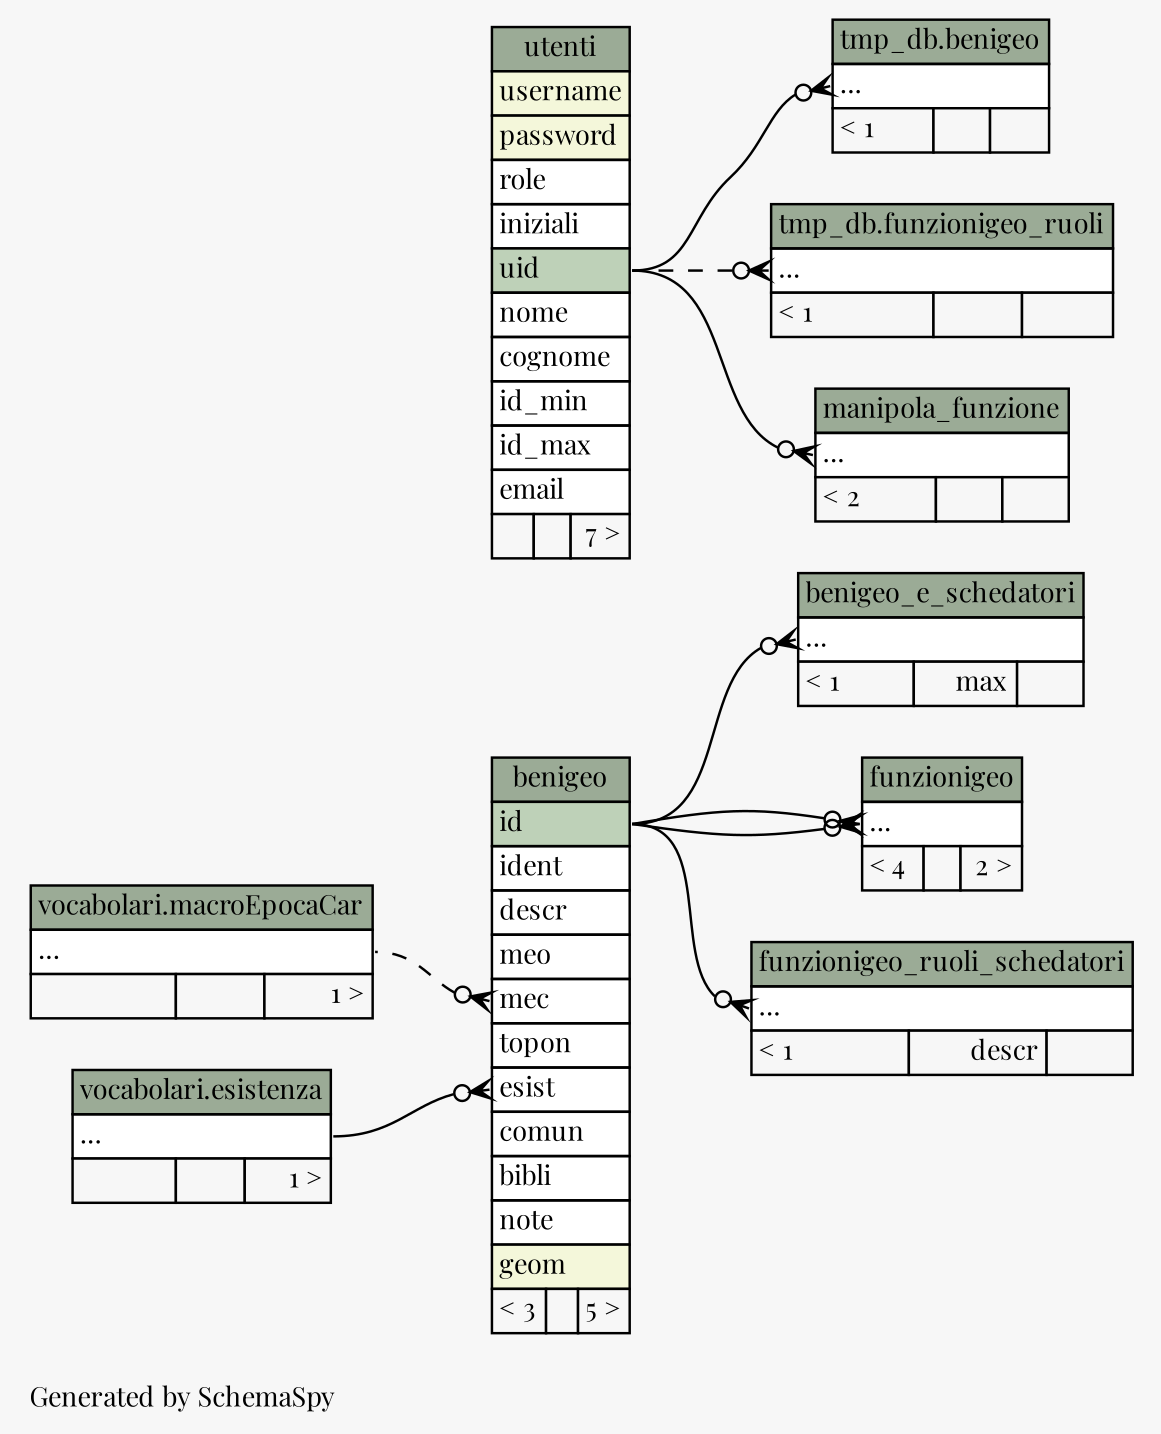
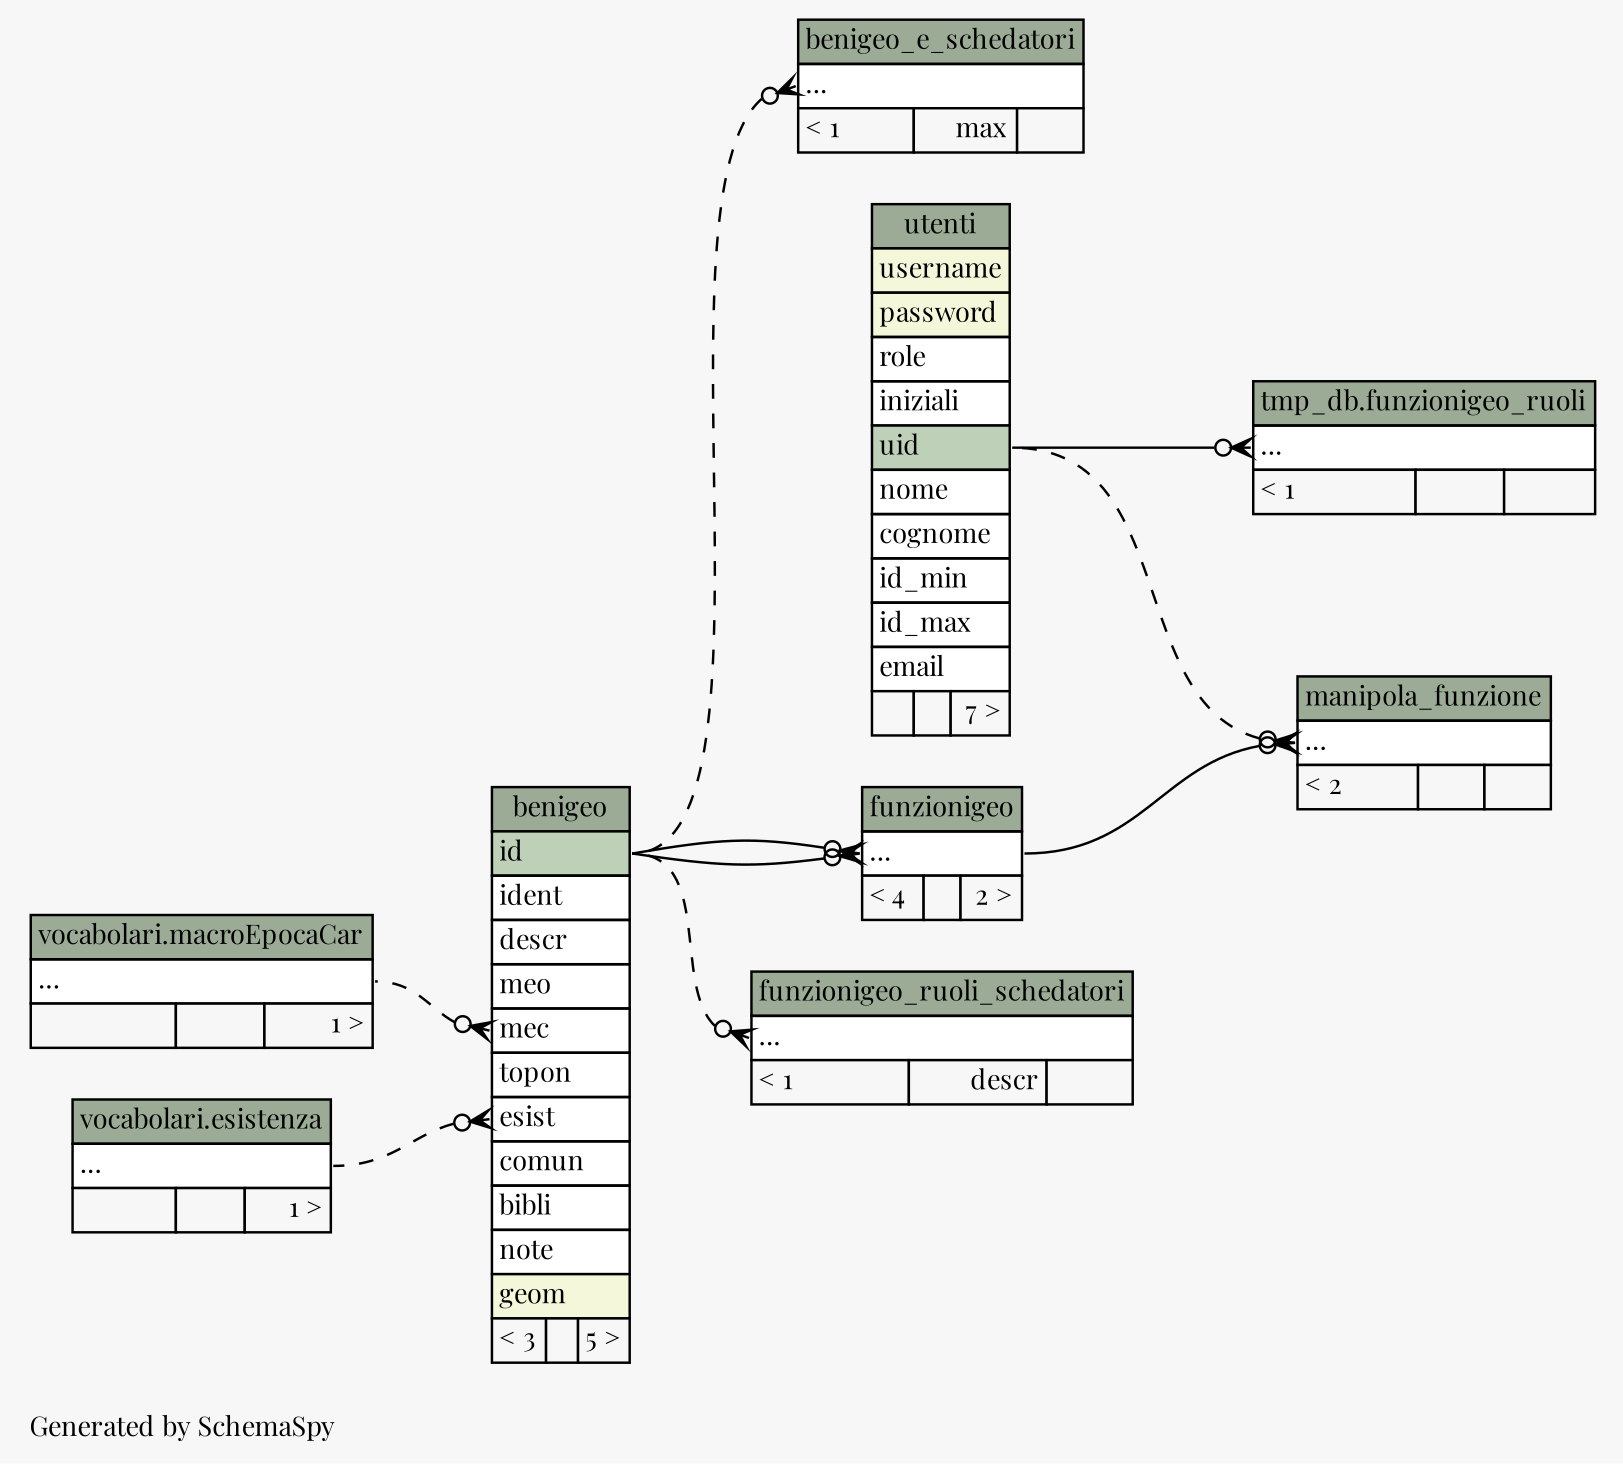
node "tmp_db.benigeo": removed
edge "utenti" -> "tmp_db.funzionigeo_ruoli": style dashed -> solid
edge "utenti" -> "manipola_funzione": style solid -> dashed
edge "benigeo" -> "benigeo_e_schedatori": style solid -> dashed
edge "funzionigeo" -> "manipola_funzione": added
edge "benigeo" -> "funzionigeo_ruoli_schedatori": style solid -> dashed
edge "vocabolari.esistenza" -> "benigeo": style solid -> dashed
